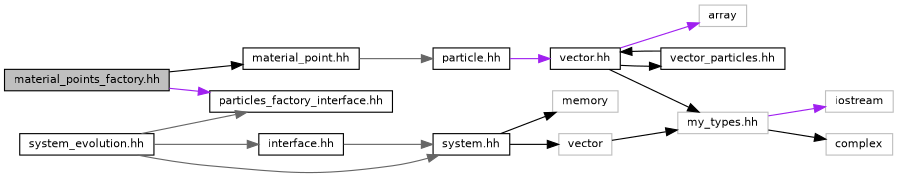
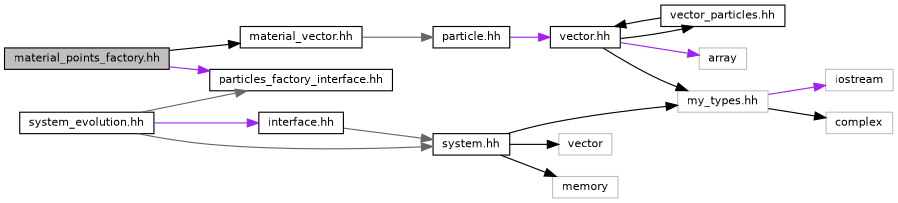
node "material_point.hh": label "material_point.hh" -> "material_vector.hh"
edge "vector" -> "my_types.hh": now "system.hh" -> "my_types.hh"
edge "system_evolution.hh" -> "interface.hh": color gray40 -> purple
